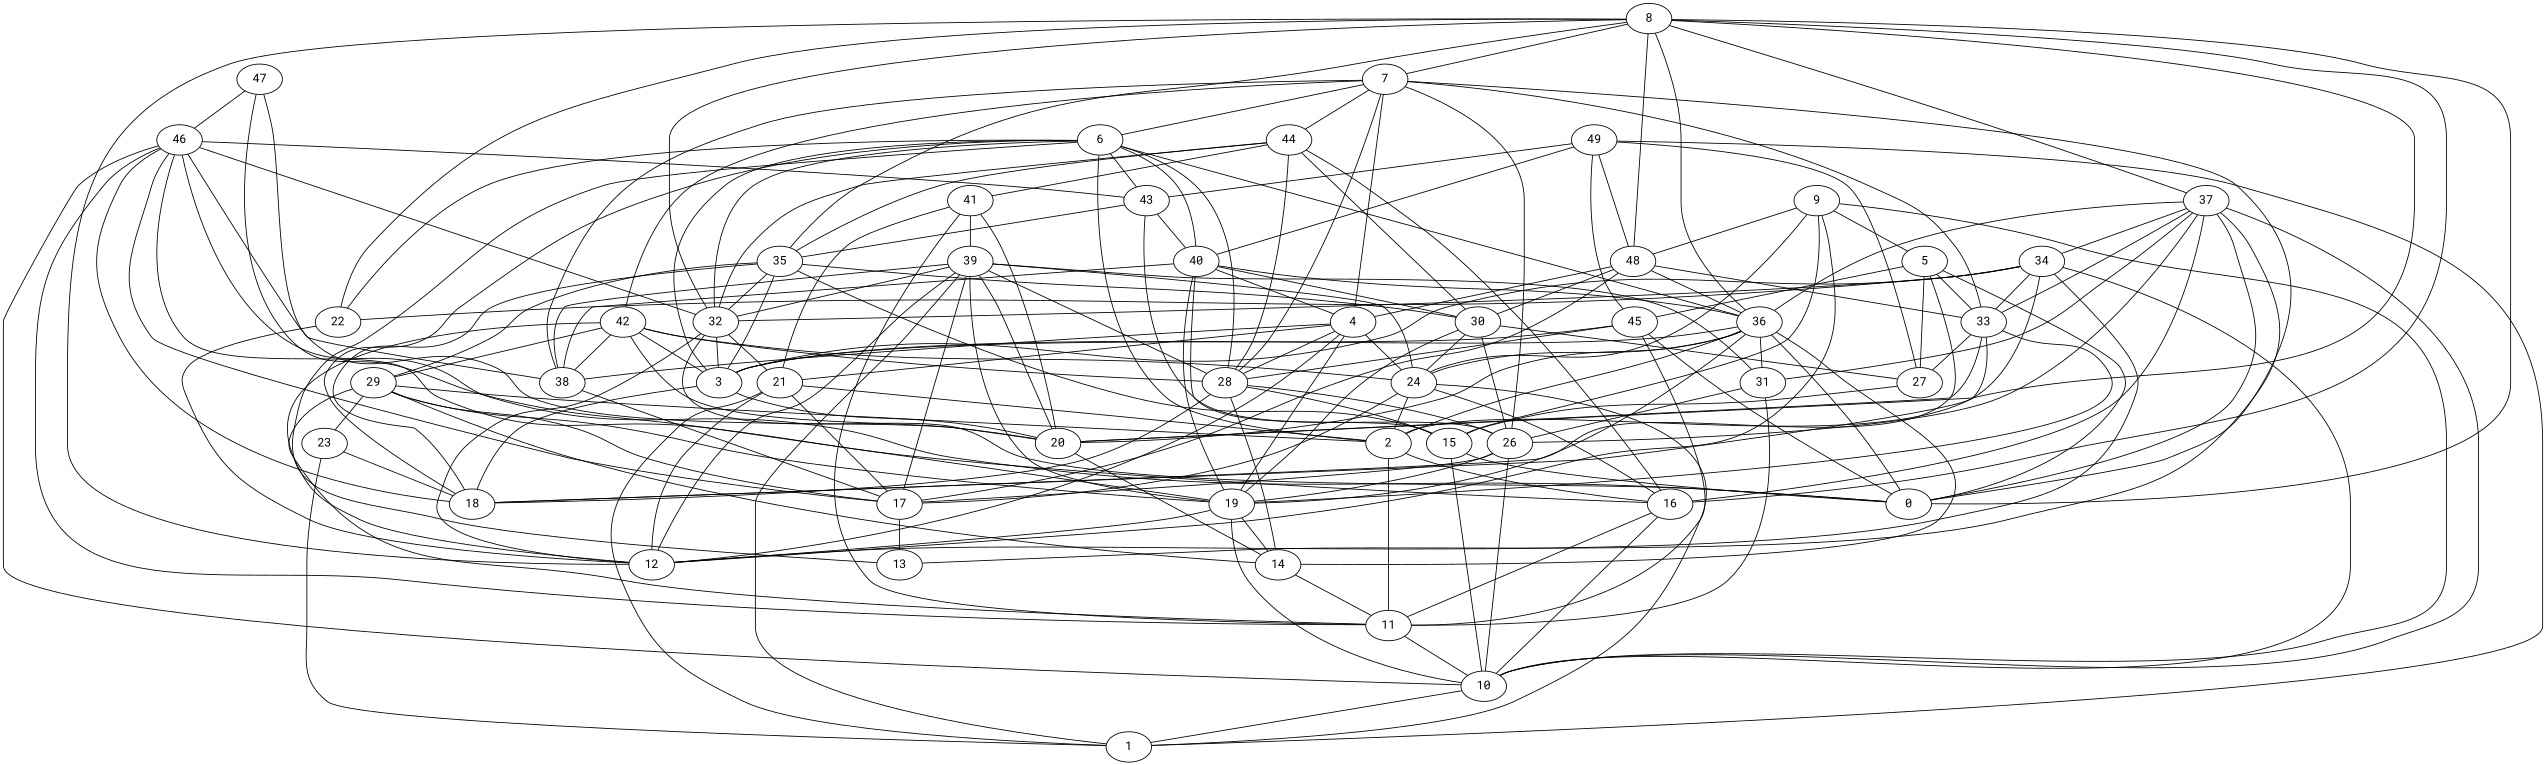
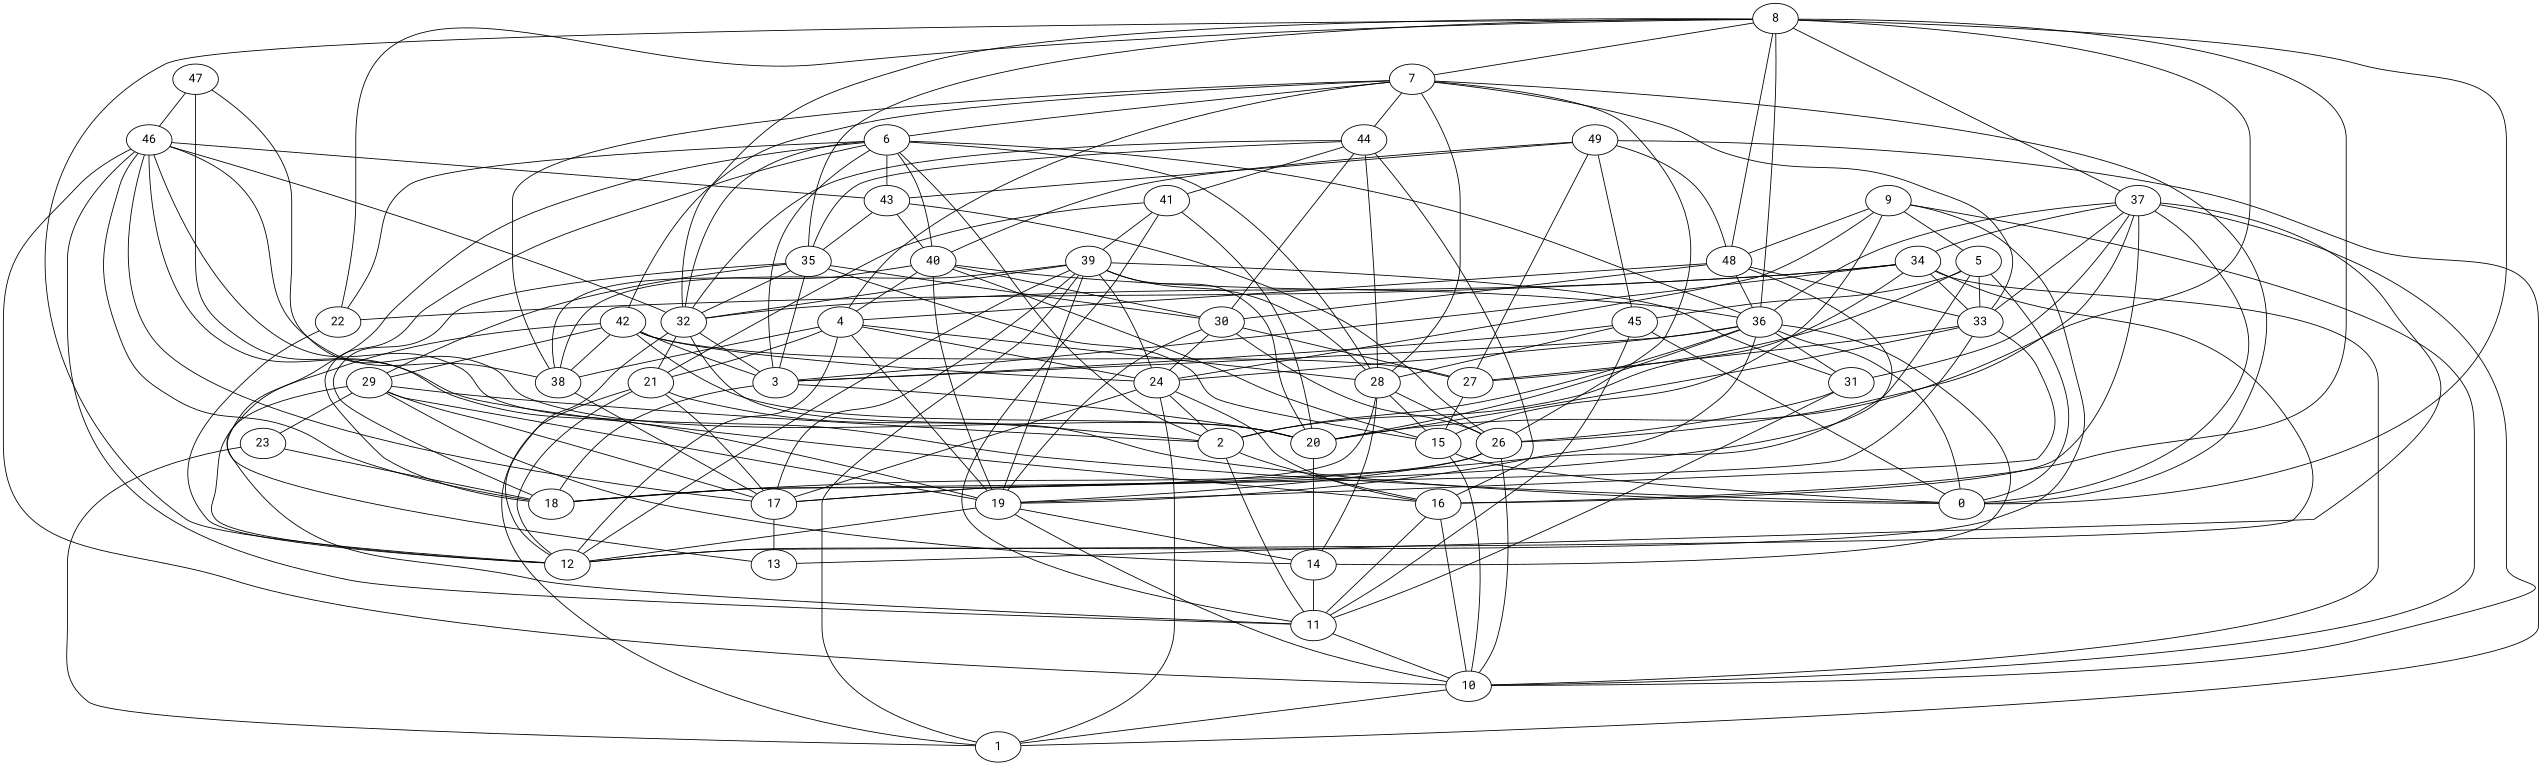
edge "42" -- "28": now "42" -- "27"
